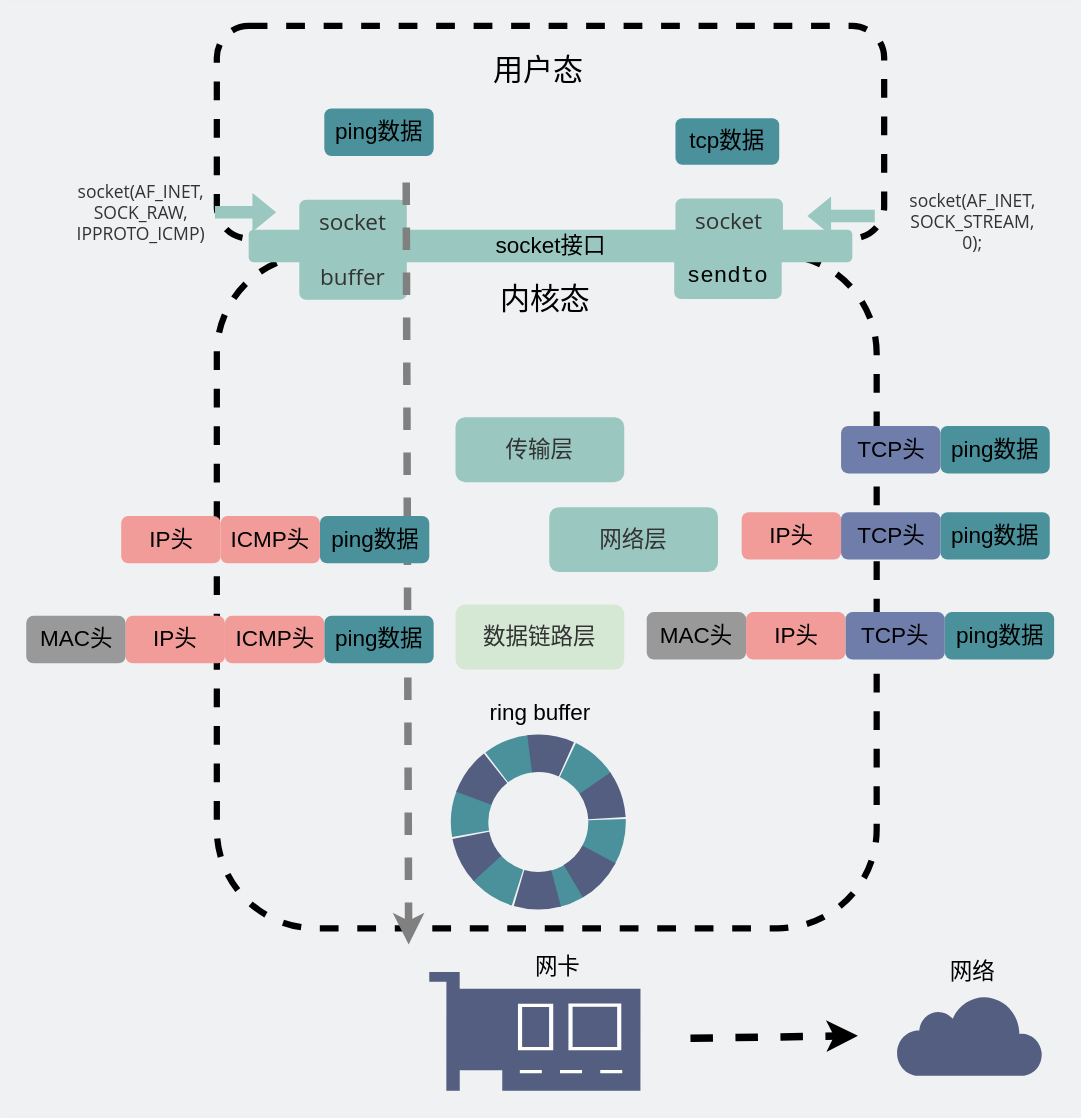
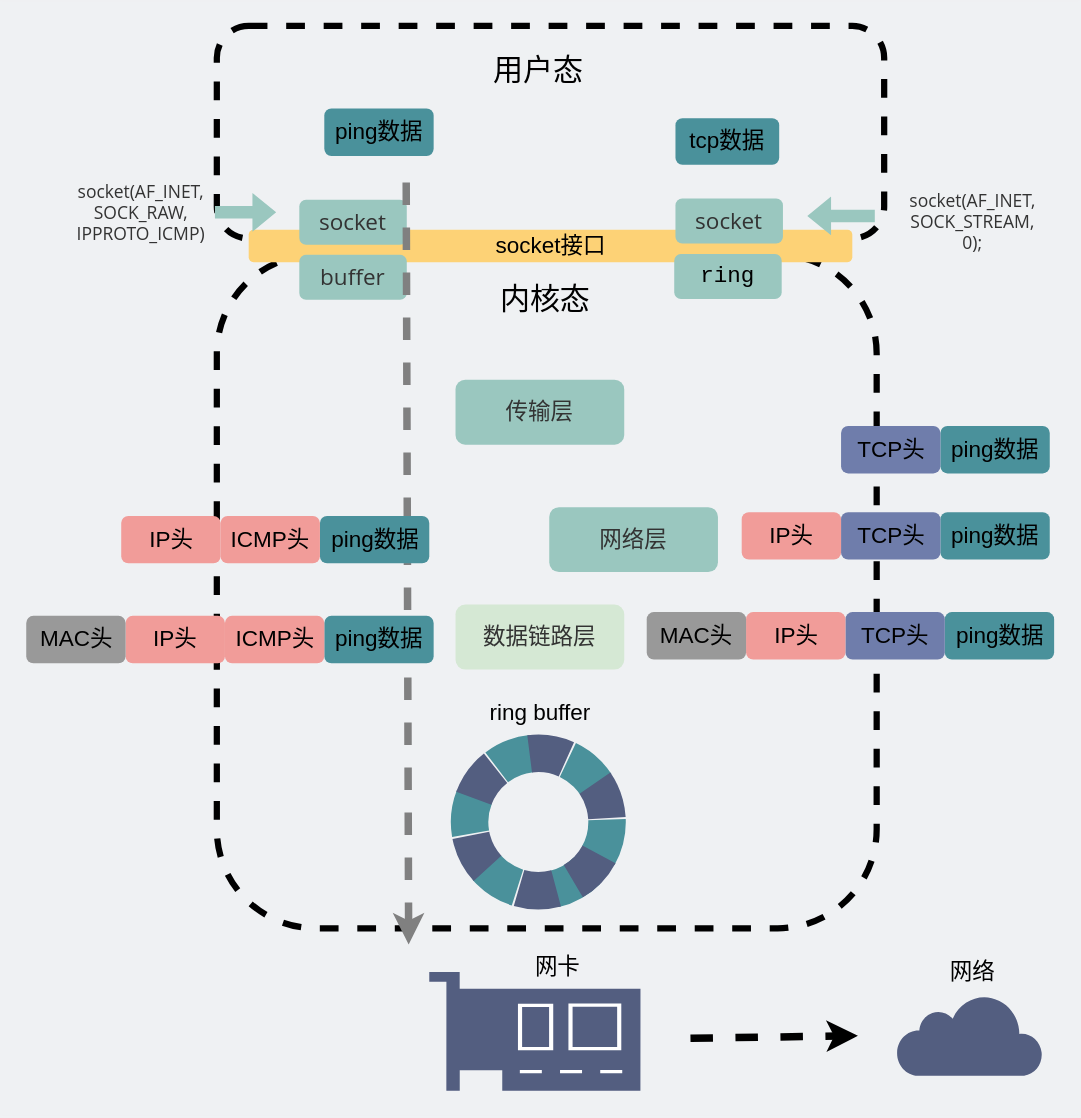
node "socket接口": fillcolor #9ac7bf -> #fdd276
node "sendto": label "sendto" -> "ring"
node "传输层": moved (540, 449) -> (540, 412)
